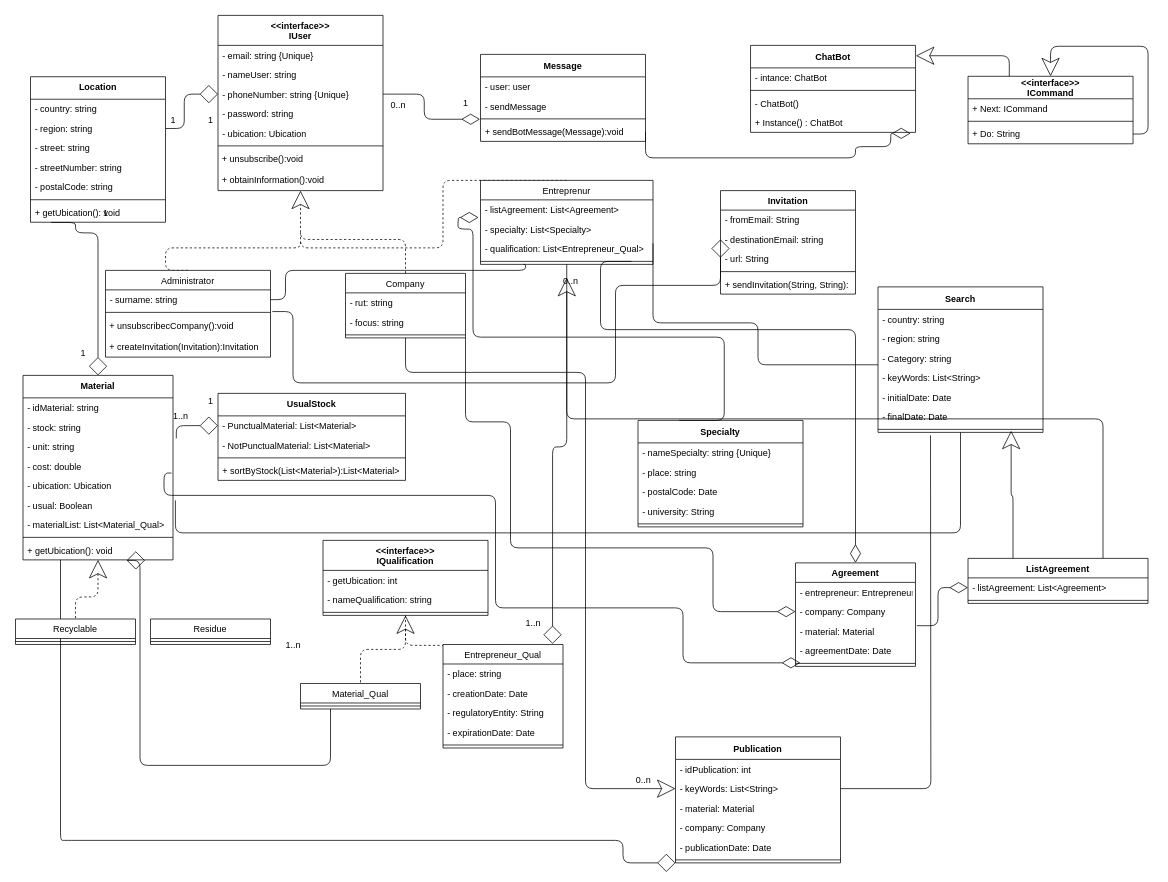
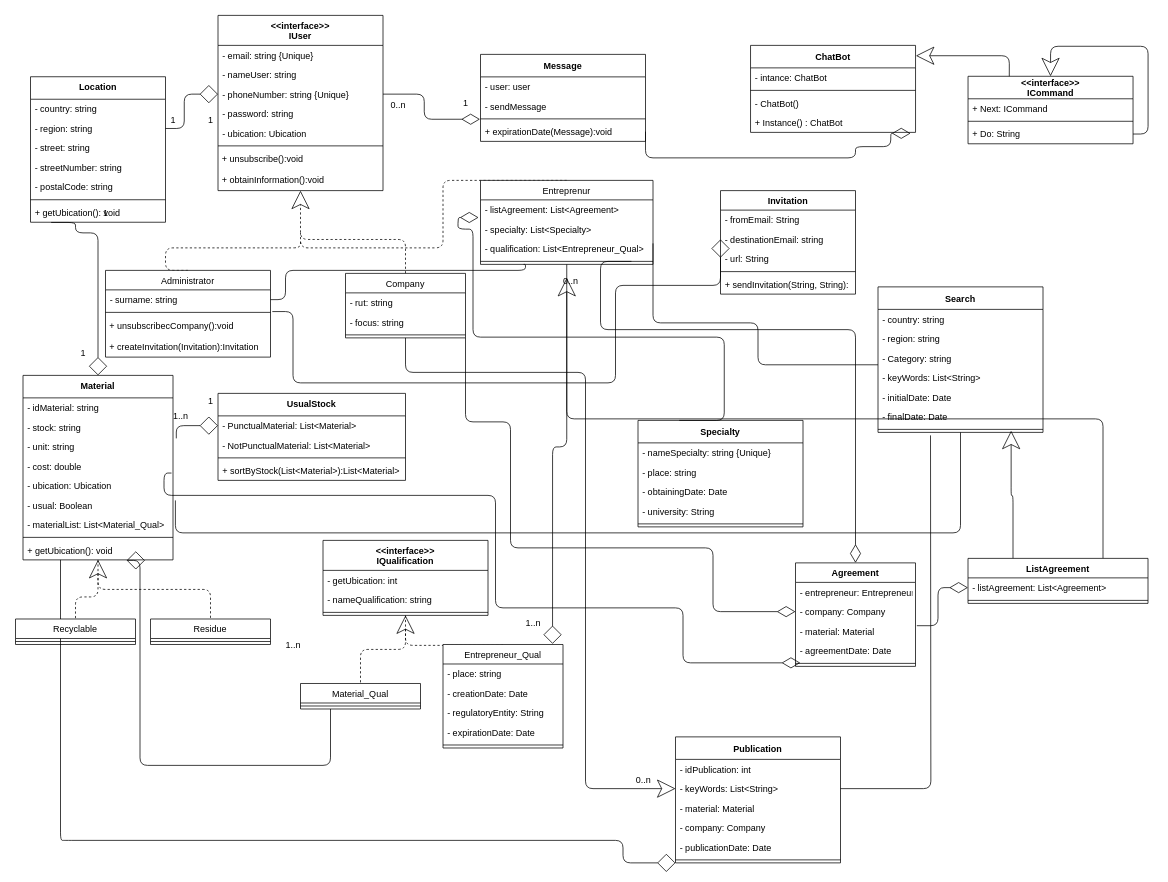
node "+ sendBotMessage(Message):void": label "+ sendBotMessage(Message):void" -> "+ expirationDate(Message):void"
node "- postalCode: Date": label "- postalCode: Date" -> "- obtainingDate: Date"
edge "Material" -- "Residue": added
